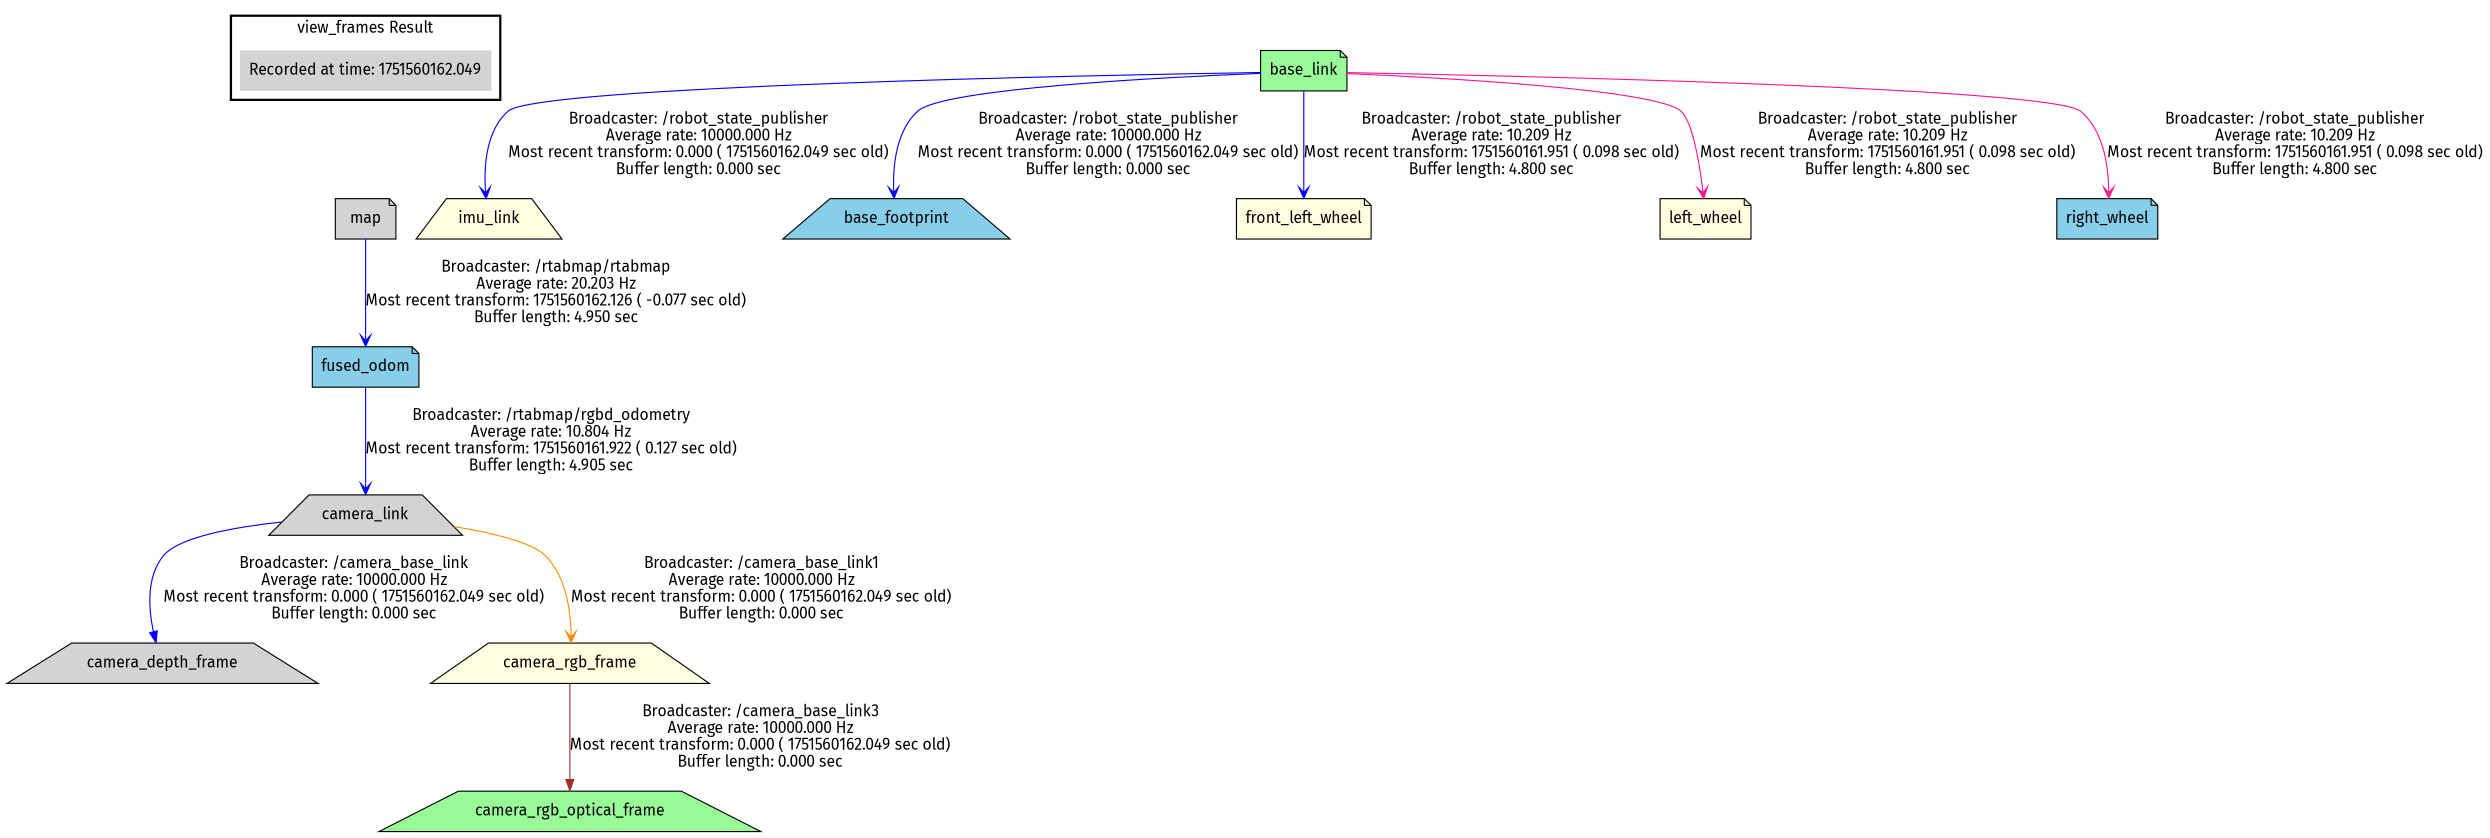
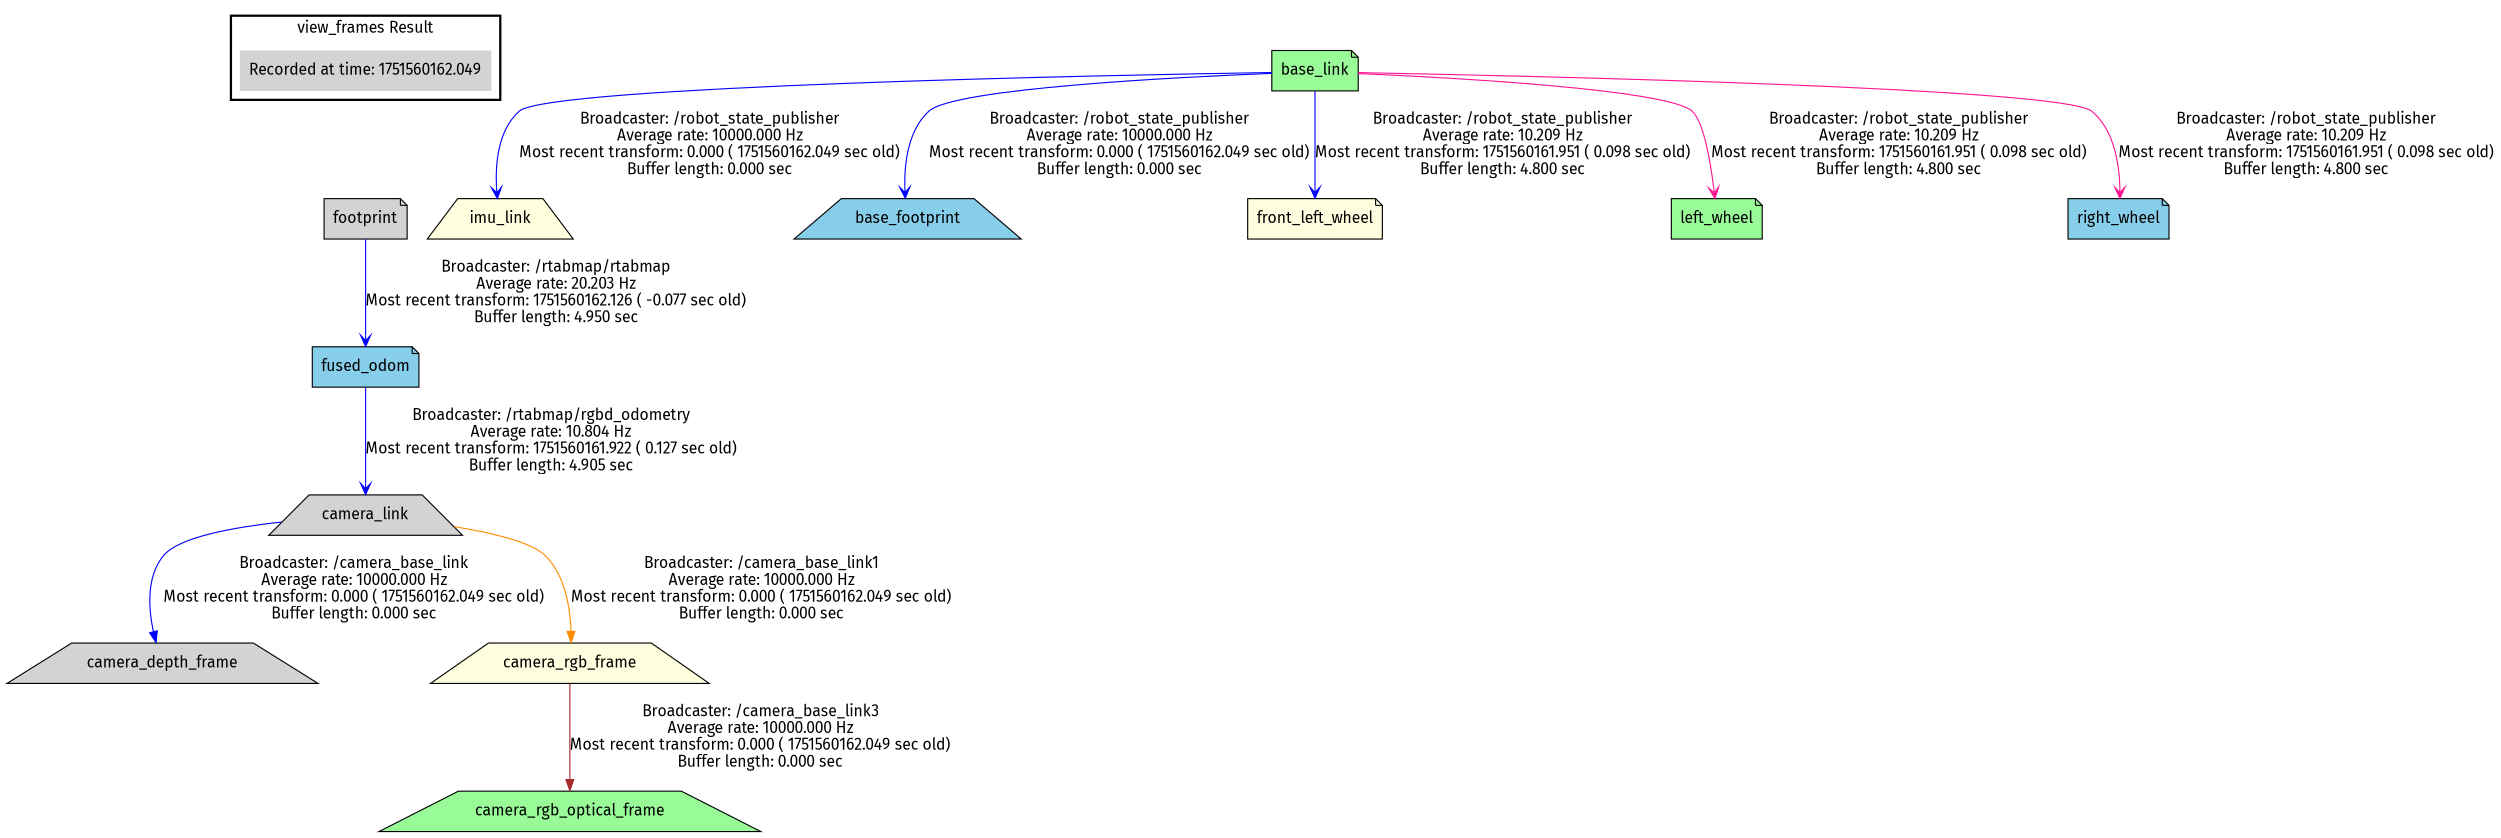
node "map": label "map" -> "footprint"
node "left_wheel": fillcolor lightyellow -> palegreen
edge "camera_link" -> "camera_rgb_frame": arrowhead vee -> normal
